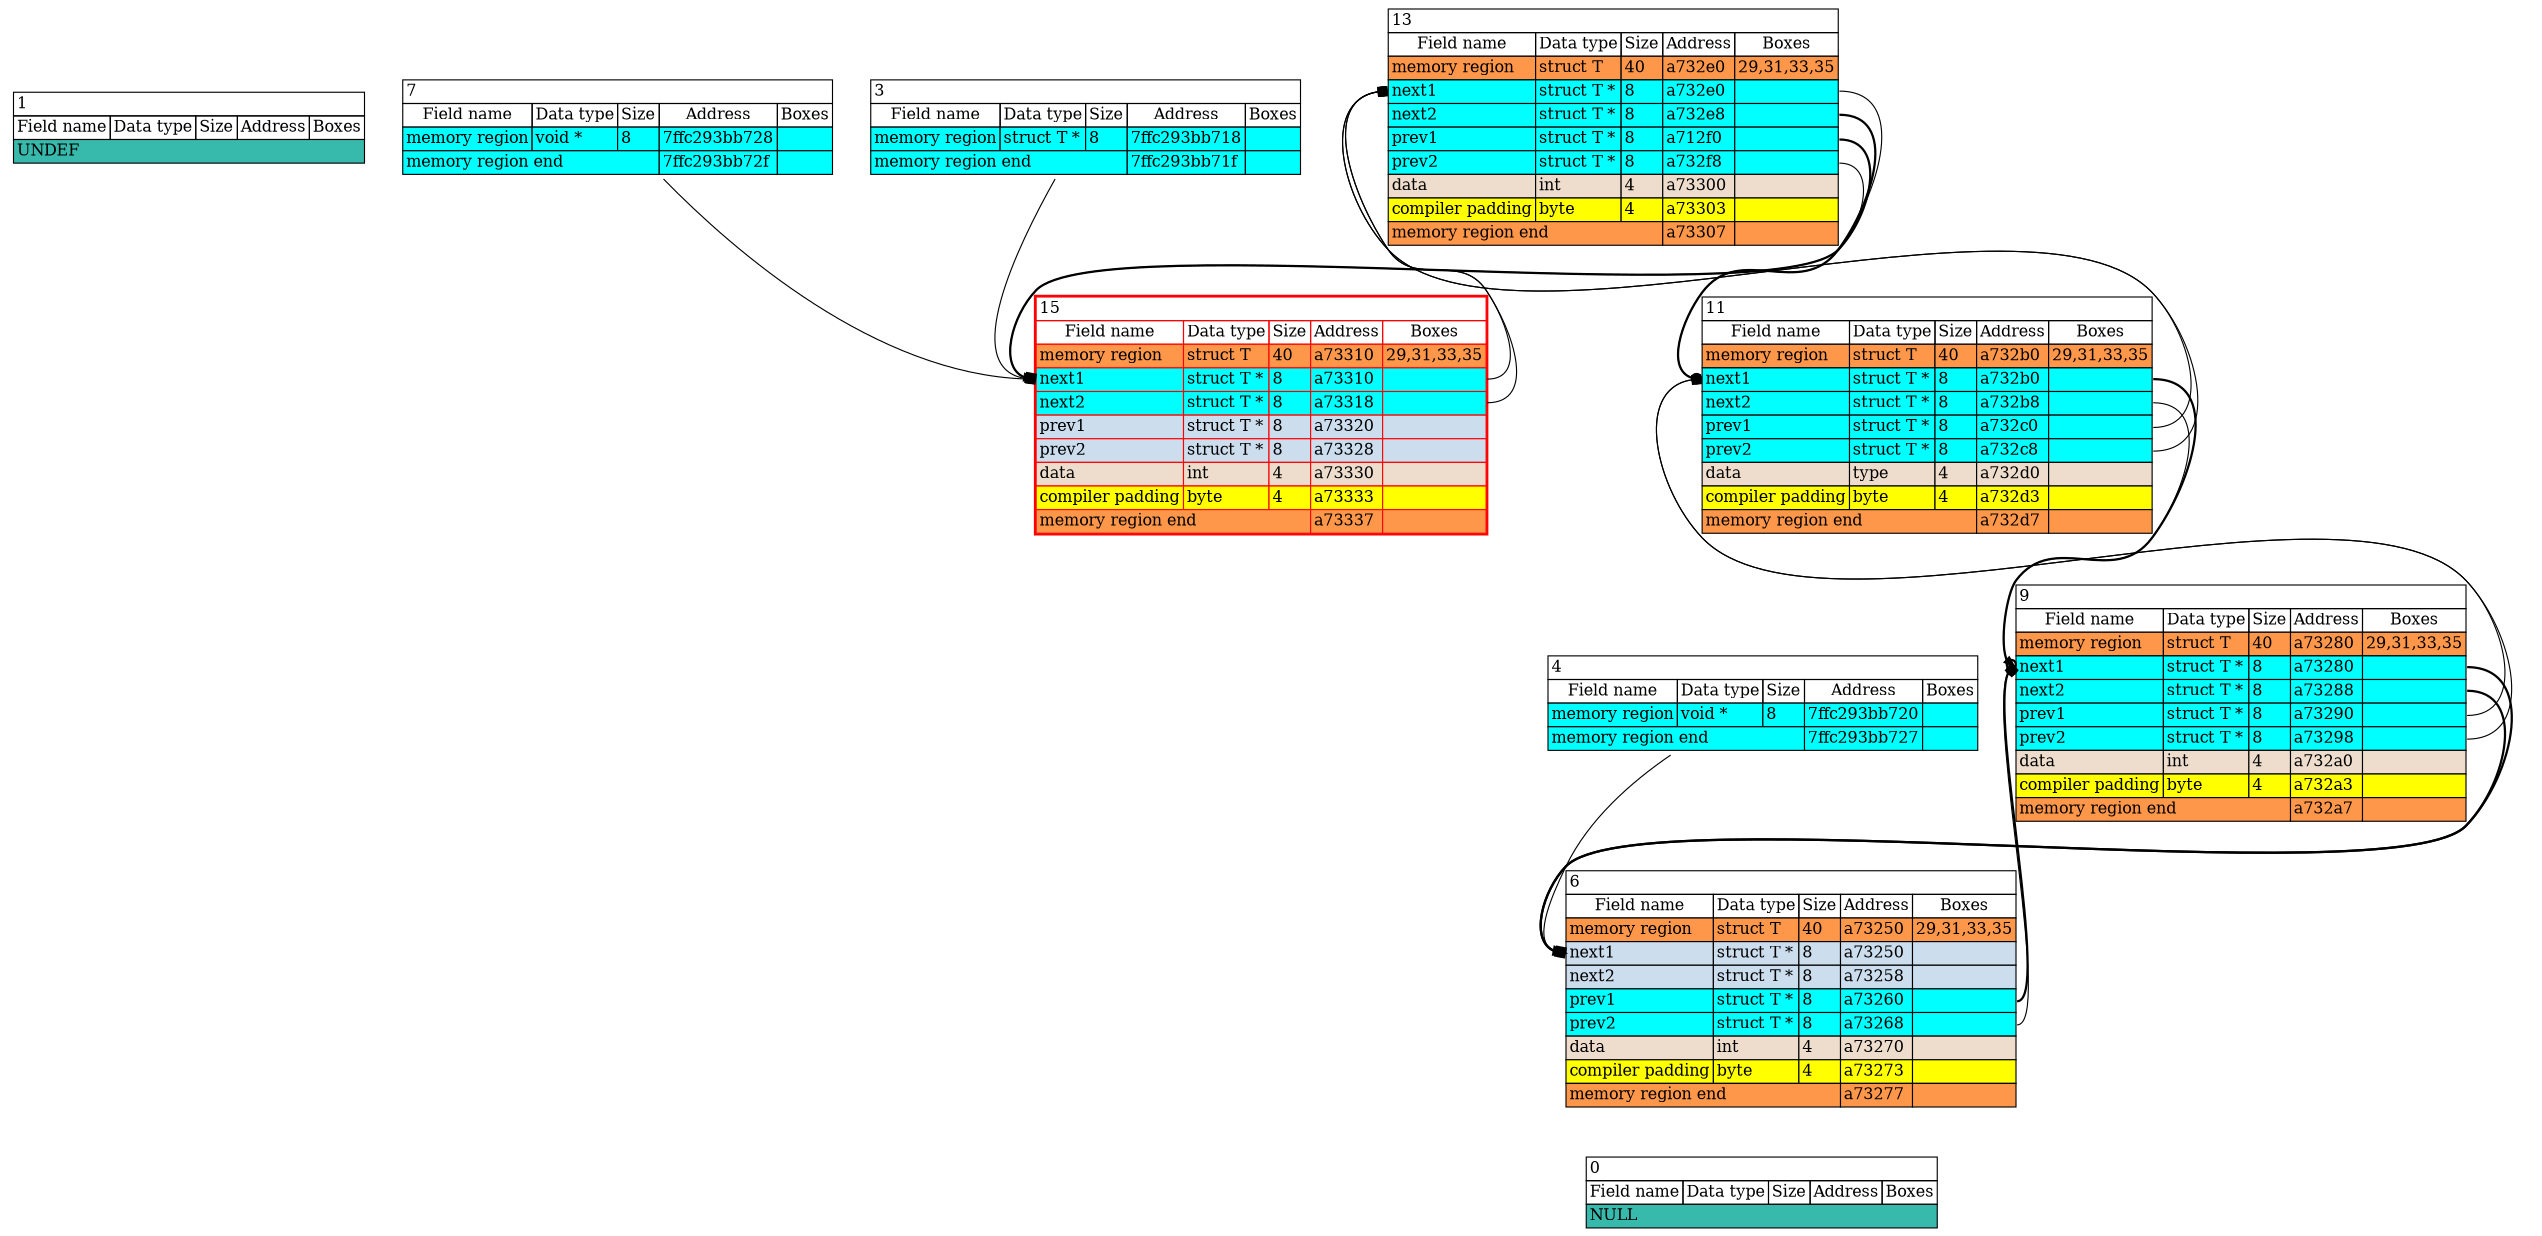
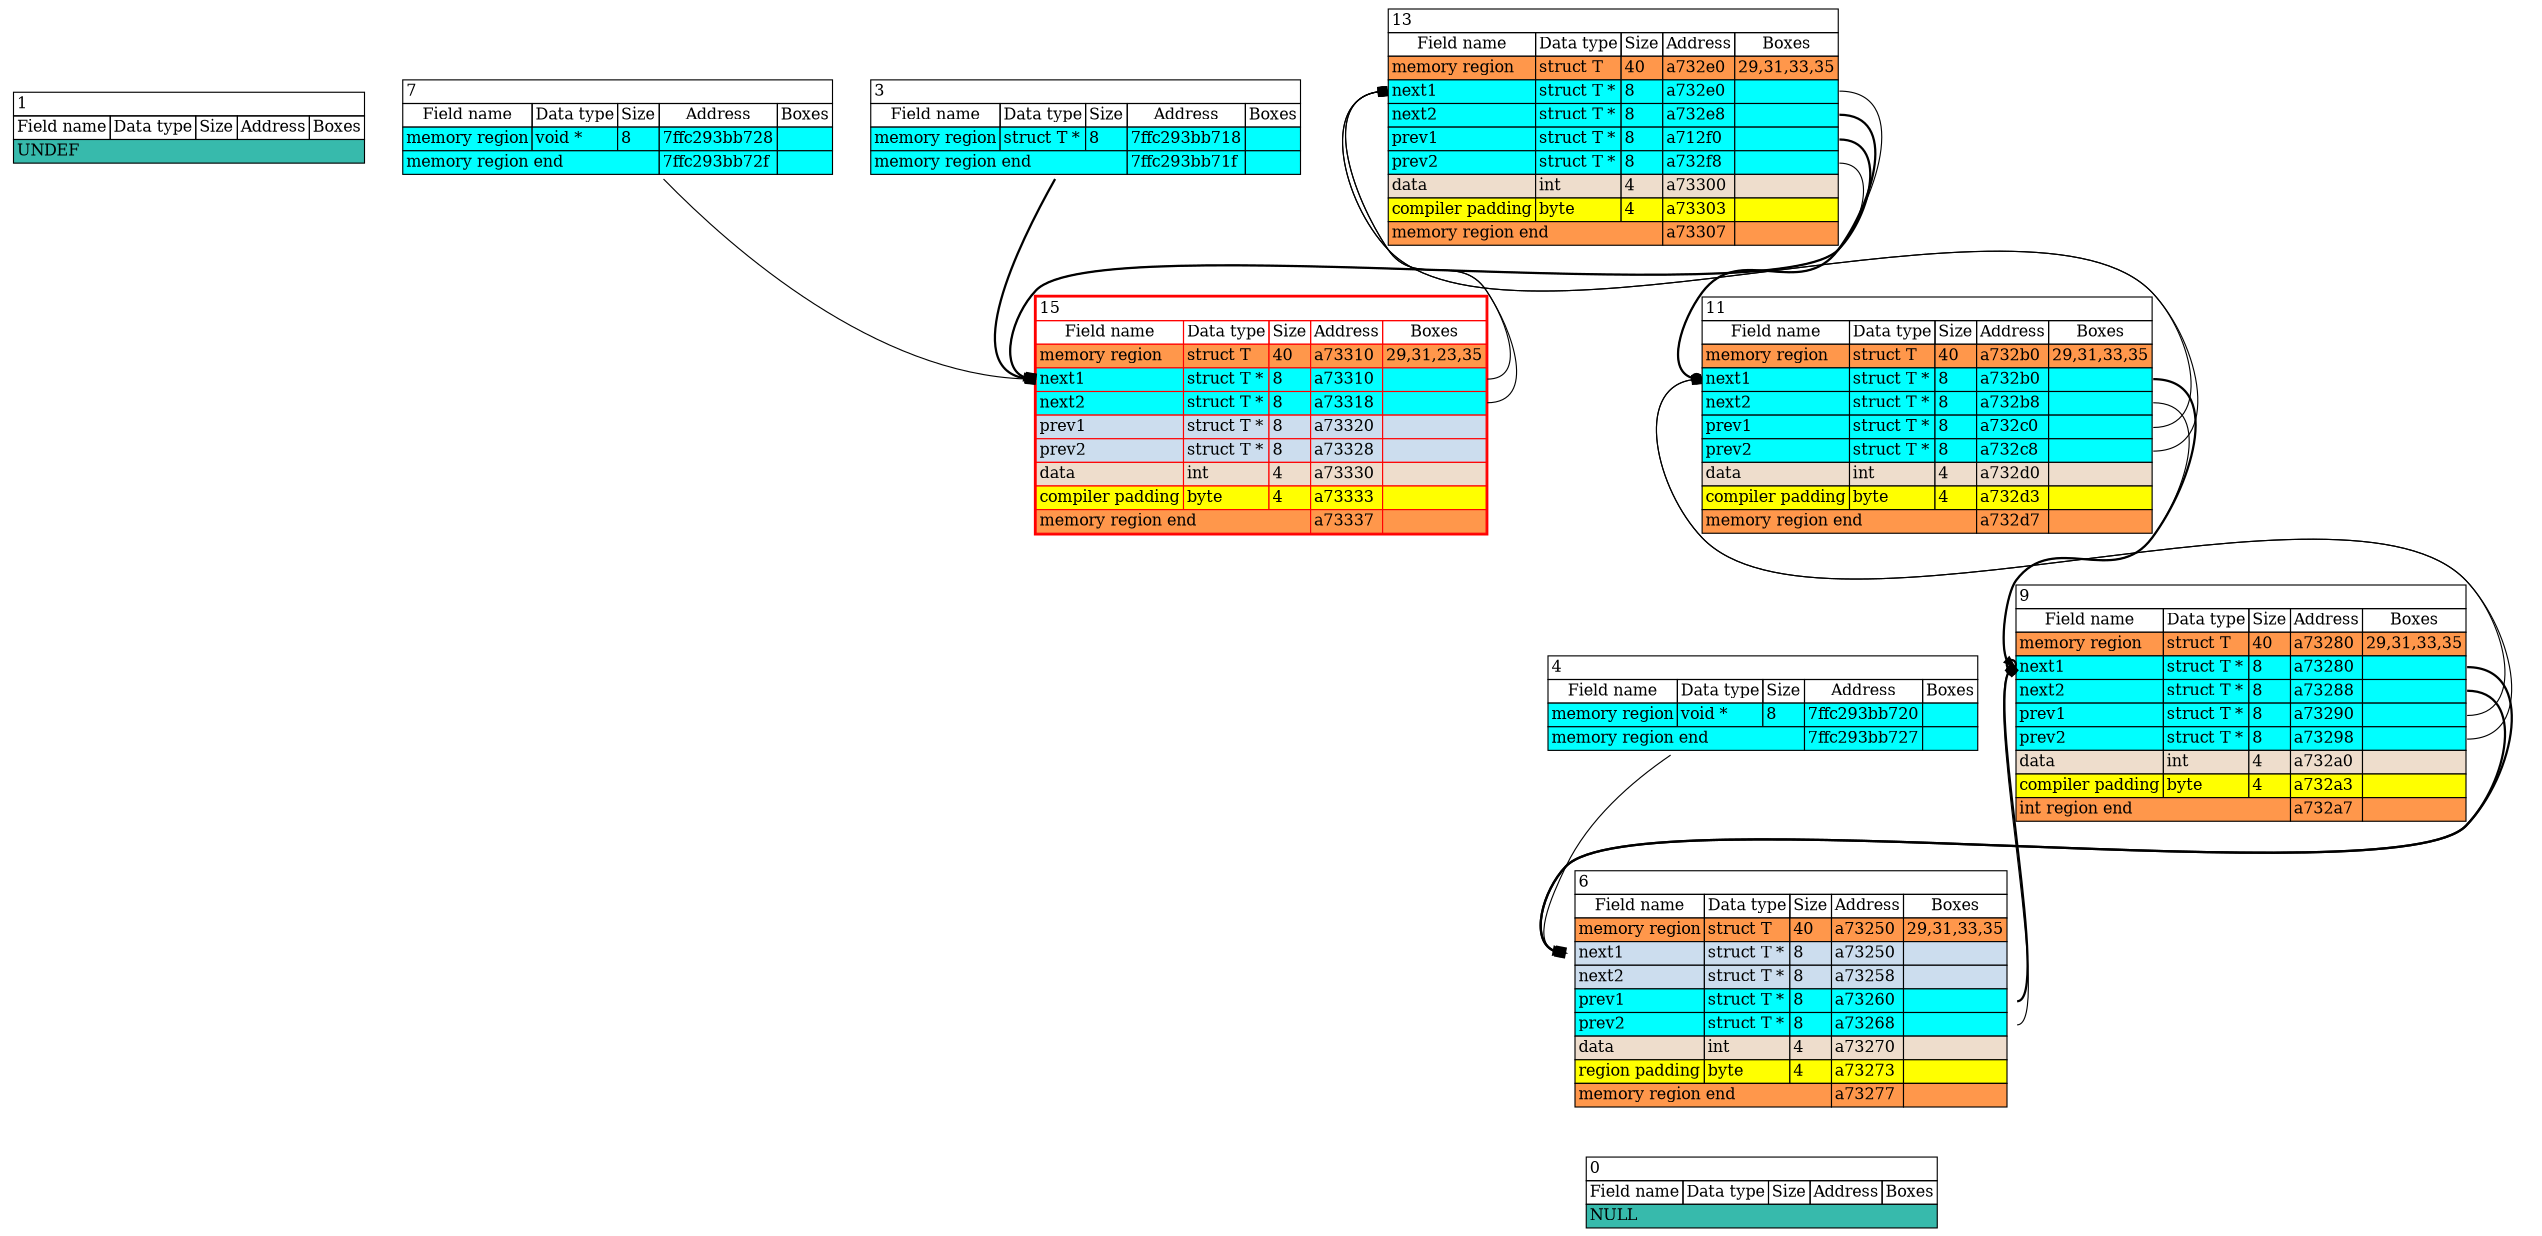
edge "3" -> "15": style solid -> bold
node "15": text "29,31,33,35" -> "29,31,23,35"
node "11": text "type" -> "int"
node "9": text "memory region end" -> "int region end"
node "6": text "compiler padding" -> "region padding"
